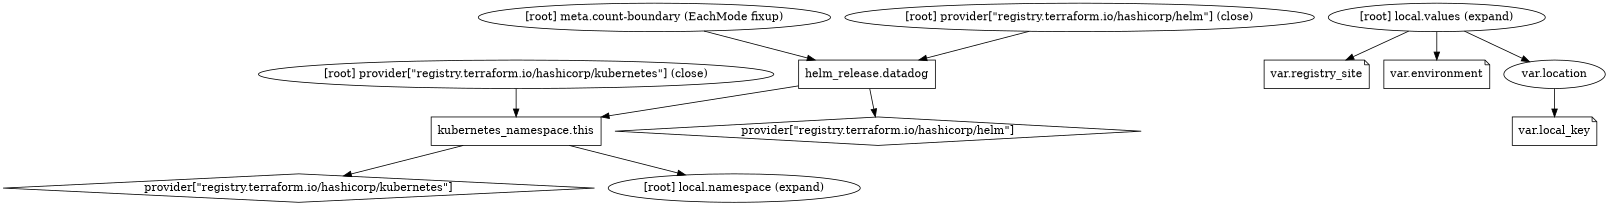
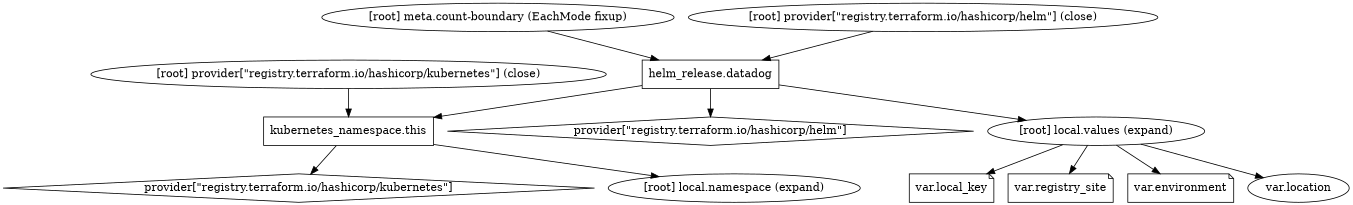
edge "var.location" -> "var.local_key": now "[root] local.values (expand)" -> "var.local_key"
edge "helm_release.datadog" -> "[root] local.values (expand)": added
